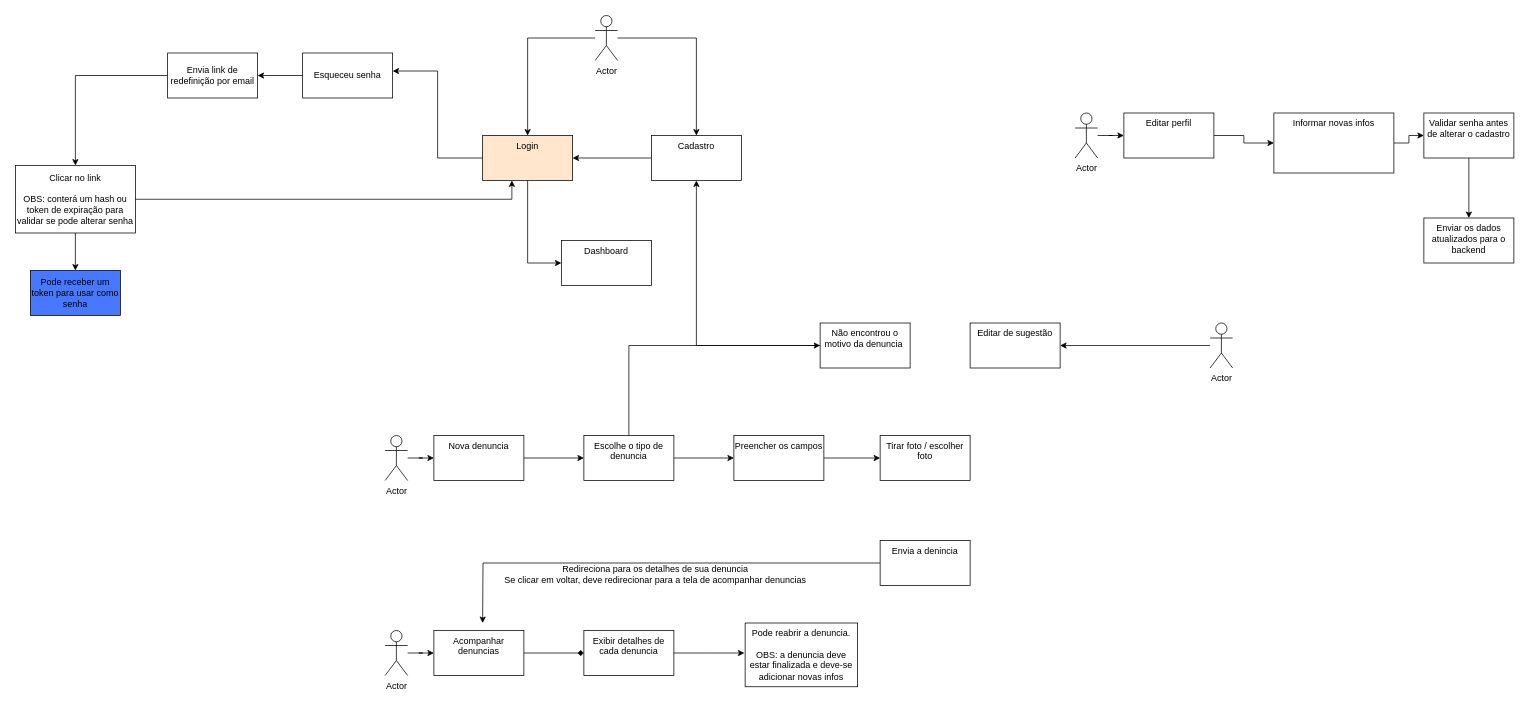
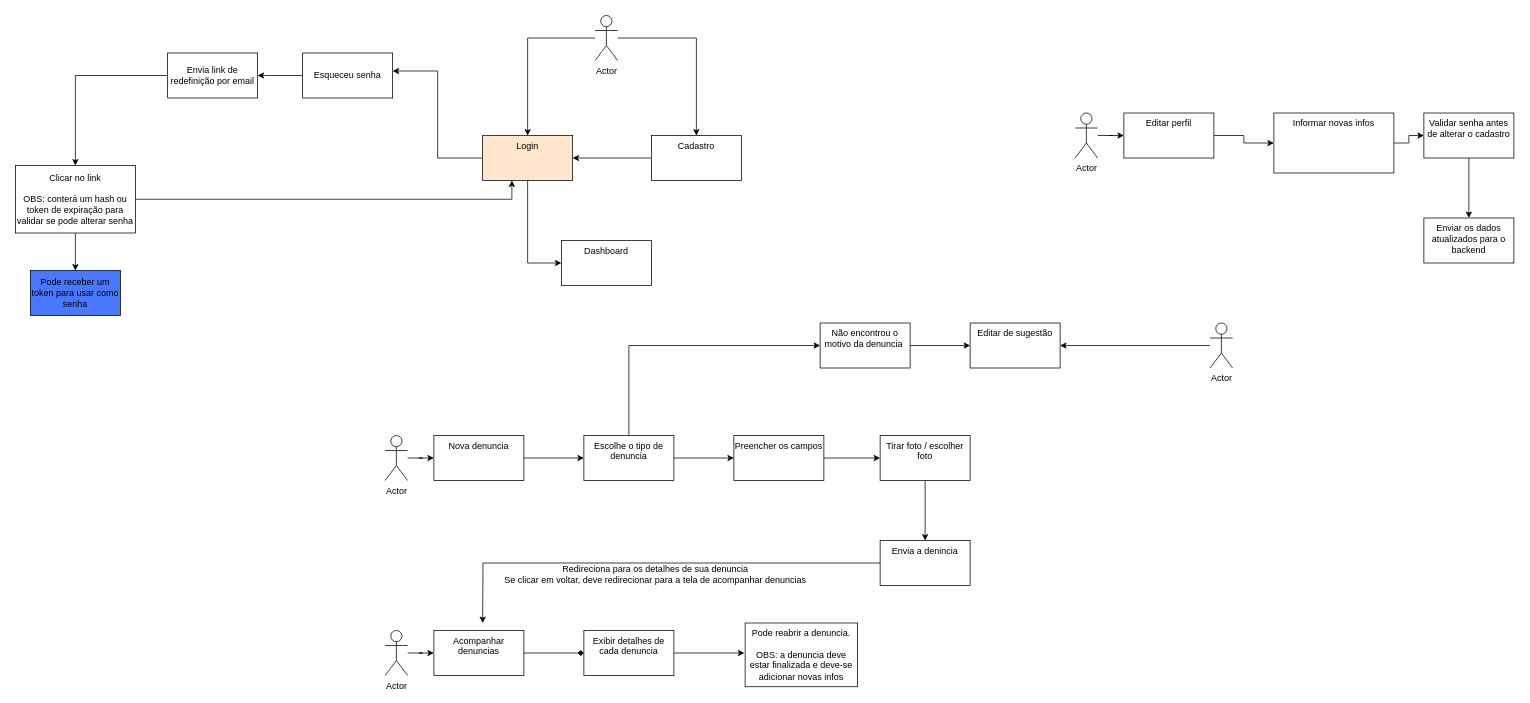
edge "Não encontrou o motivo da denuncia" -> "Cadastro": now "Não encontrou o motivo da denuncia" -> "Editar de sugestão"
edge "Tirar foto / escolher foto" -> "Envia a denincia": added
